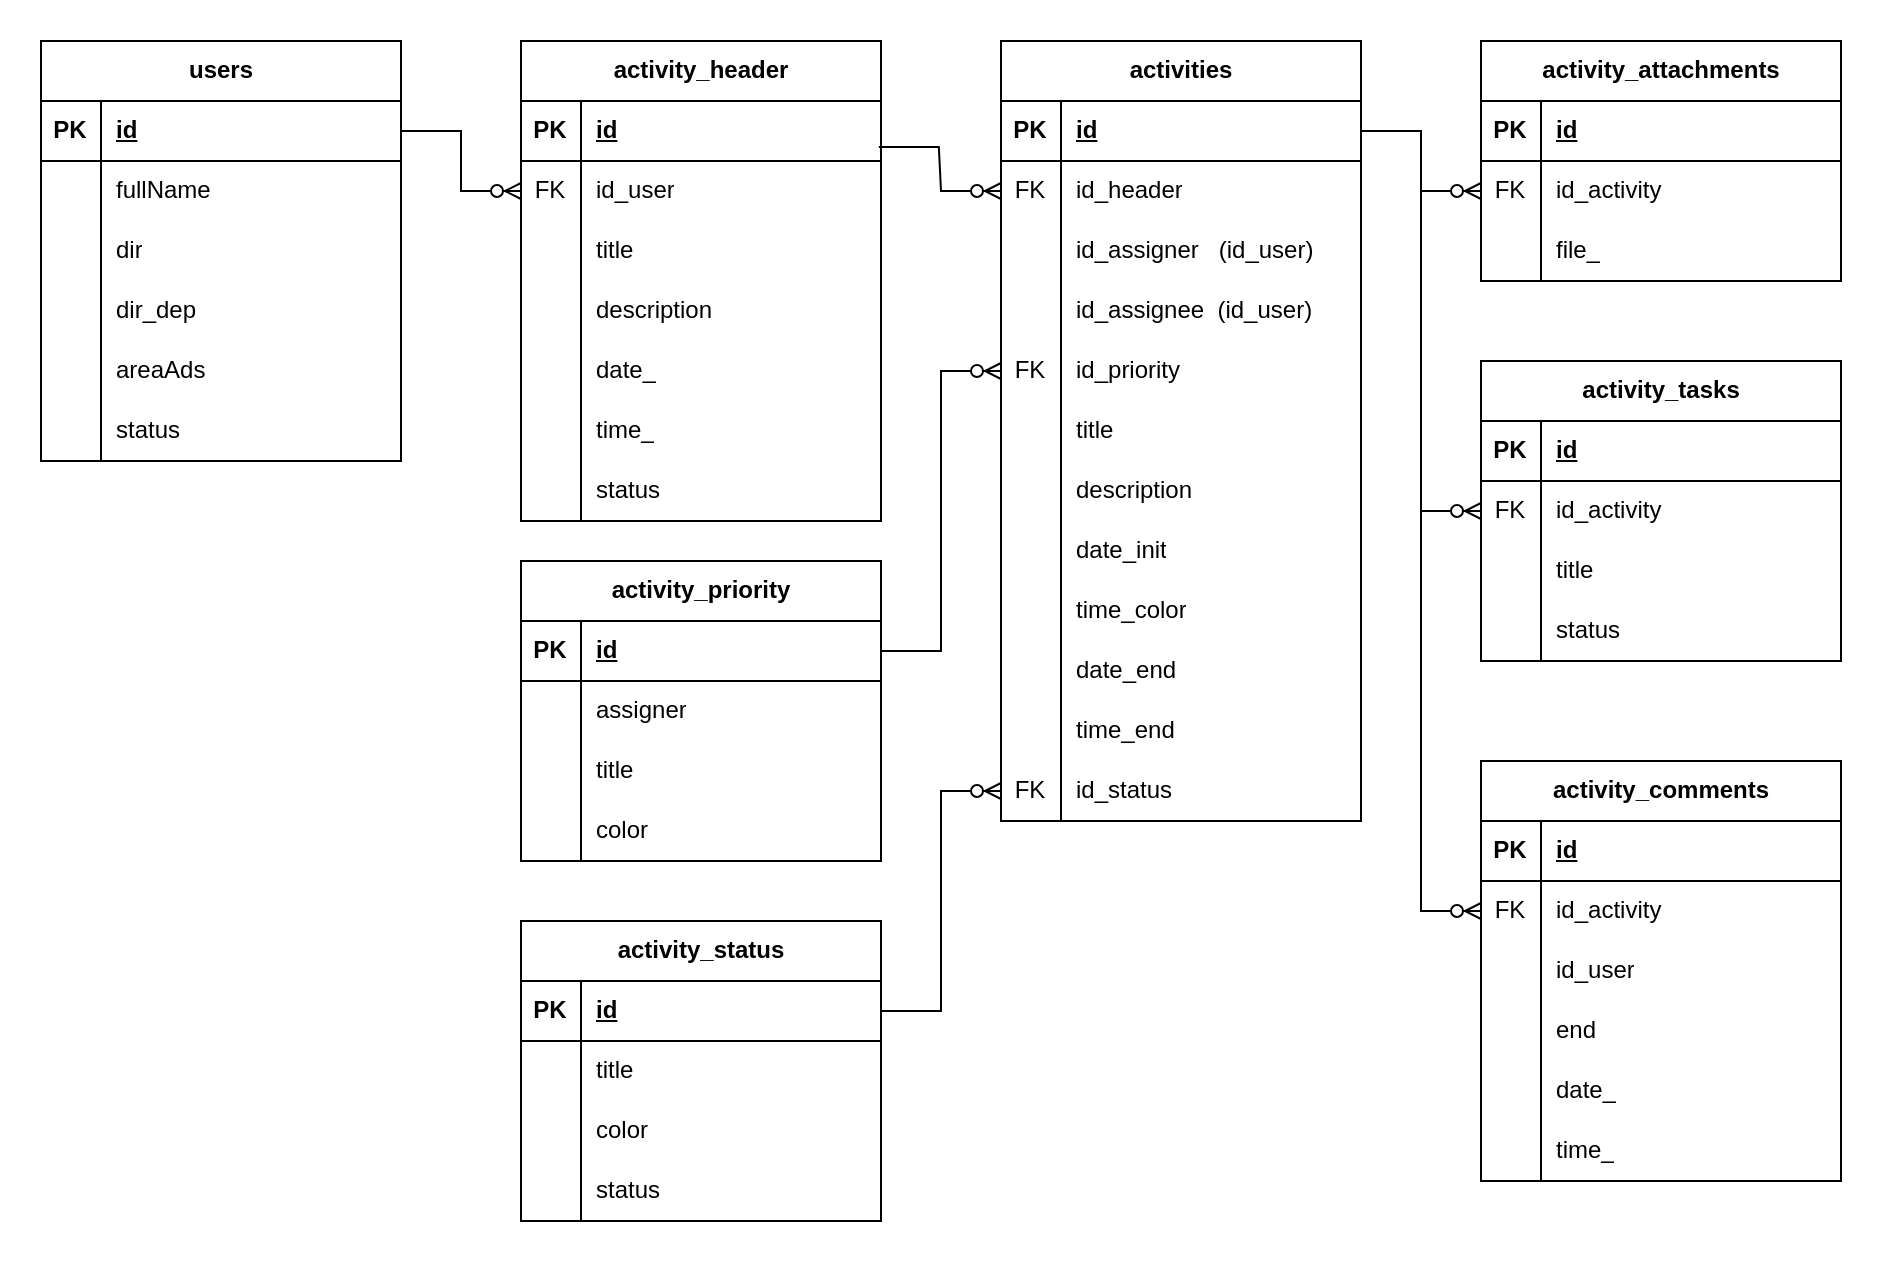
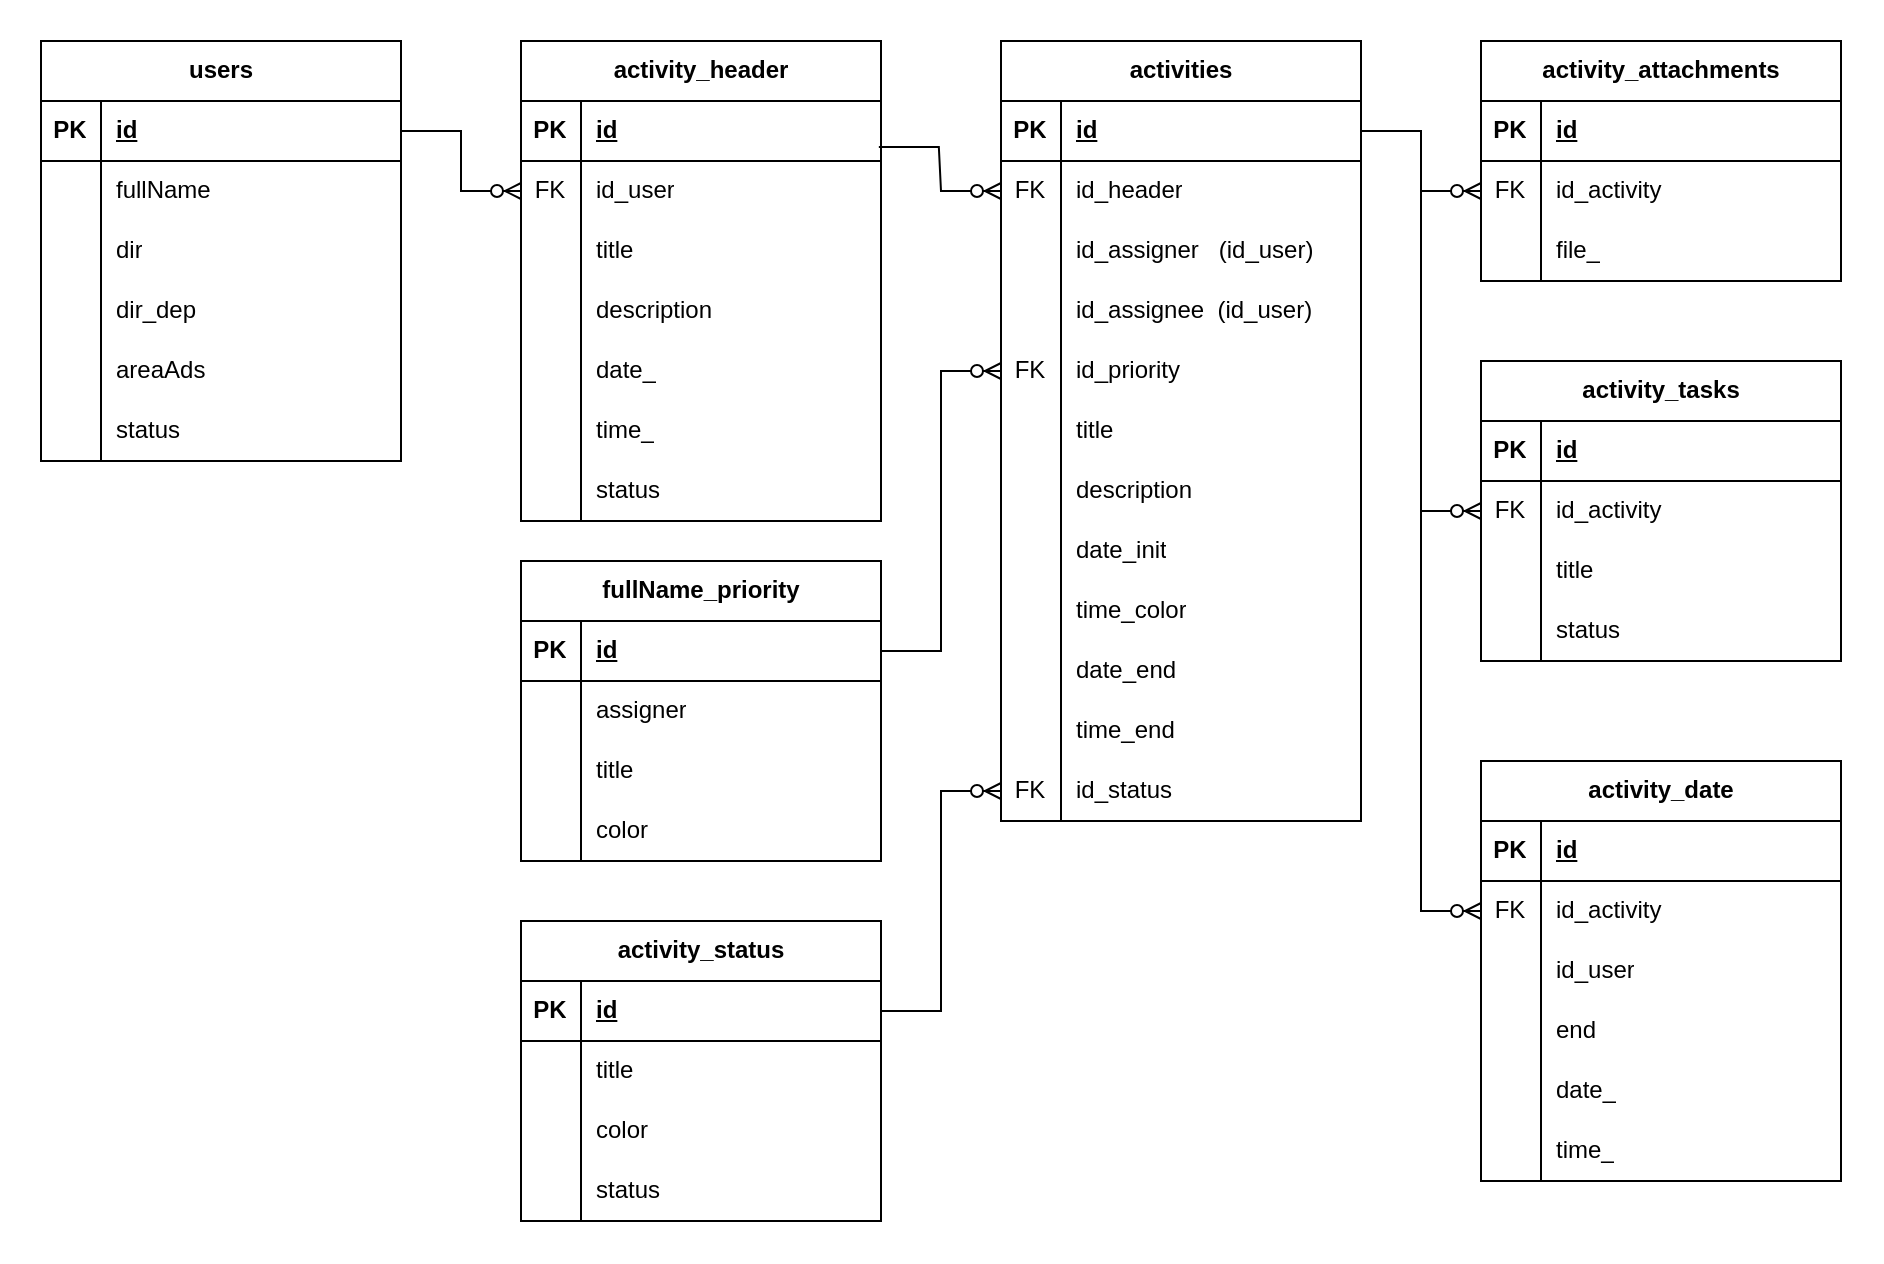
node "activity_priority": label "activity_priority" -> "fullName_priority"
node "activity_comments": label "activity_comments" -> "activity_date"
